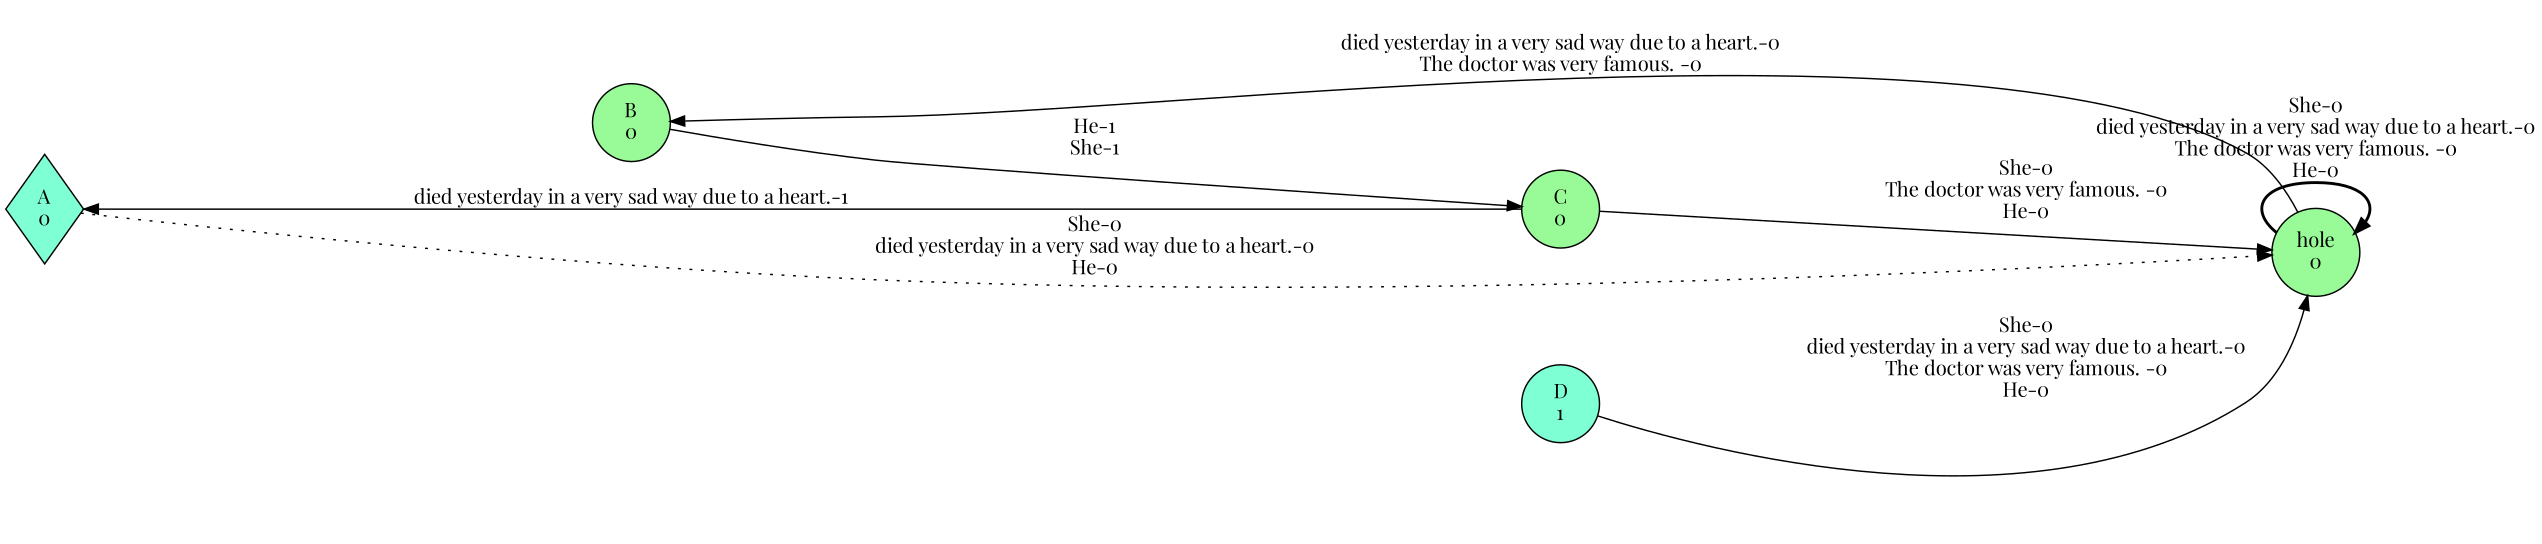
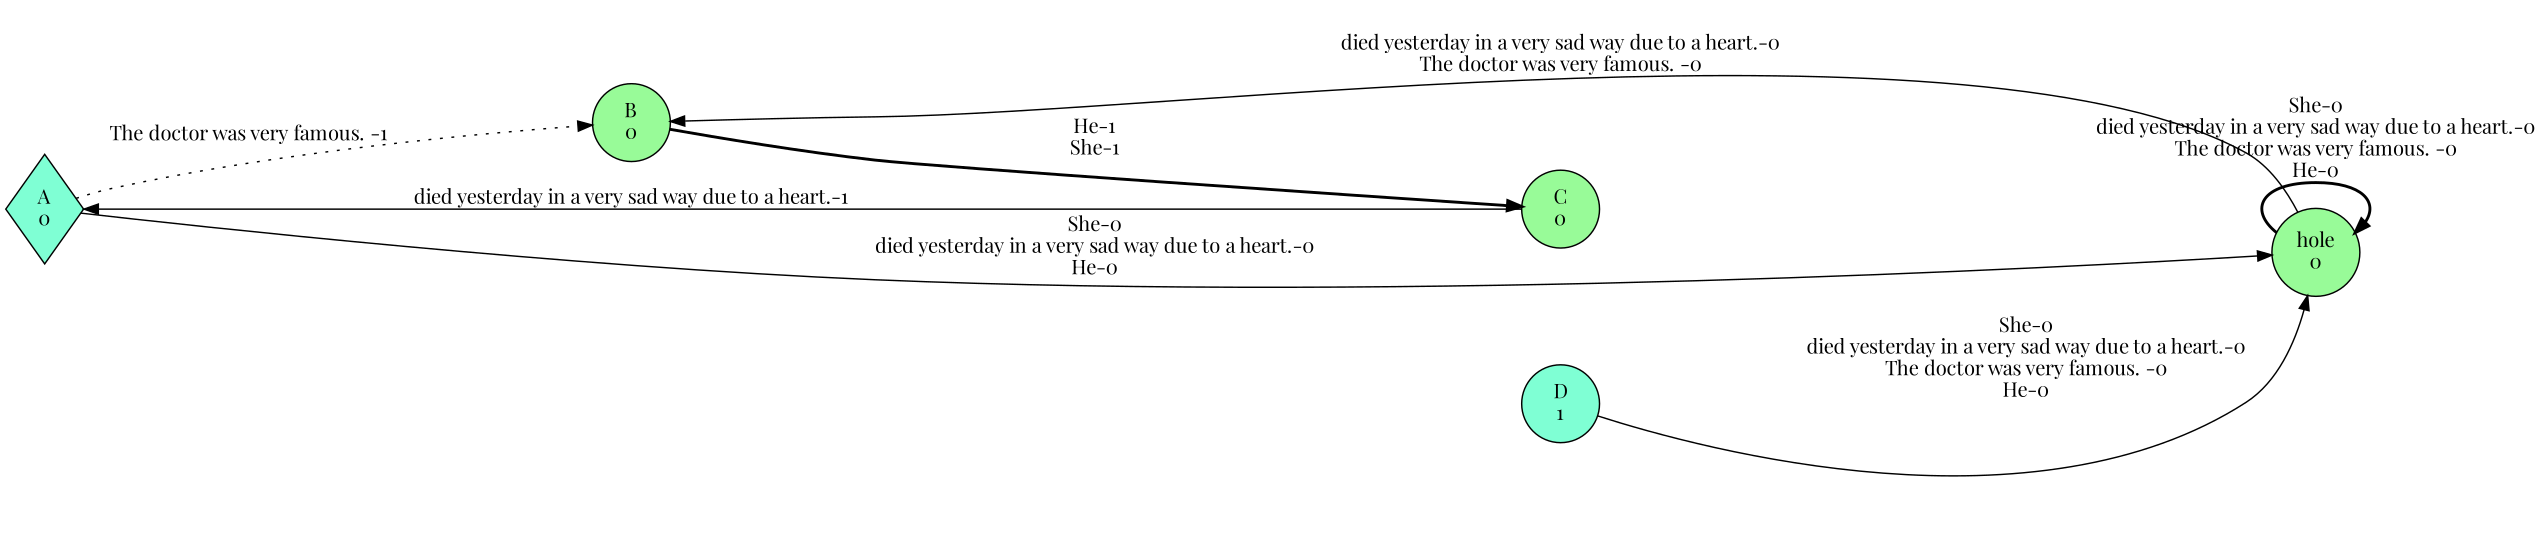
edge "A 0" -> "B 0": added, label "The doctor was very famous. -1"
edge "B 0" -> "C 0": style solid -> bold
edge "C 0" -> "hole 0": removed, label "She-0 The doctor was very famous. -0 He-0"
edge "A 0" -> "hole 0": style dotted -> solid
